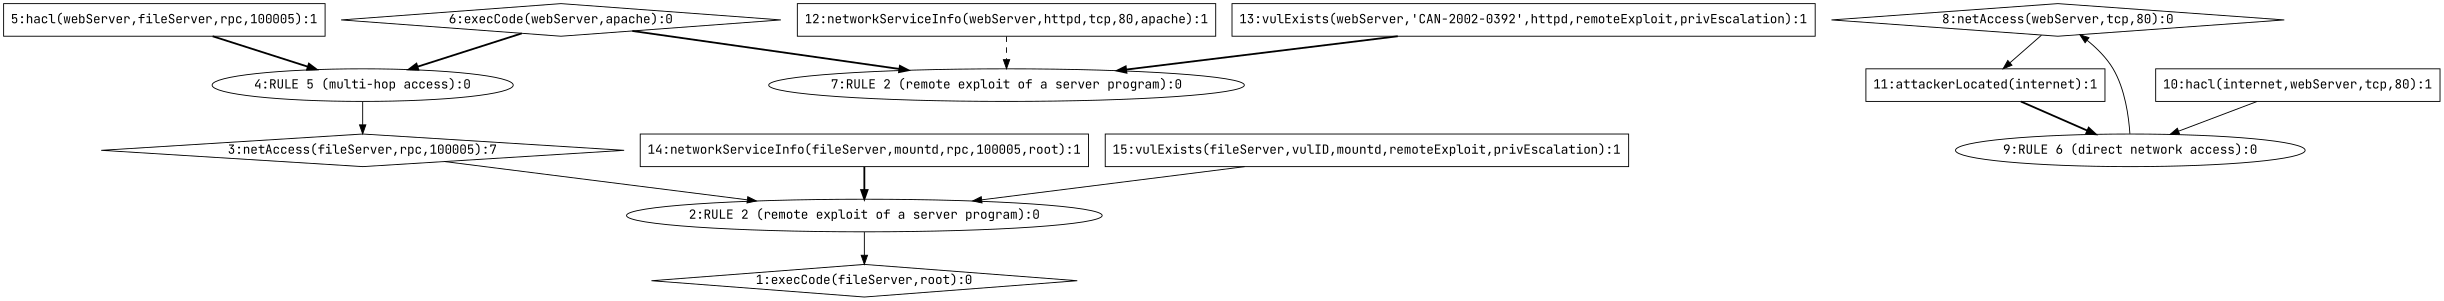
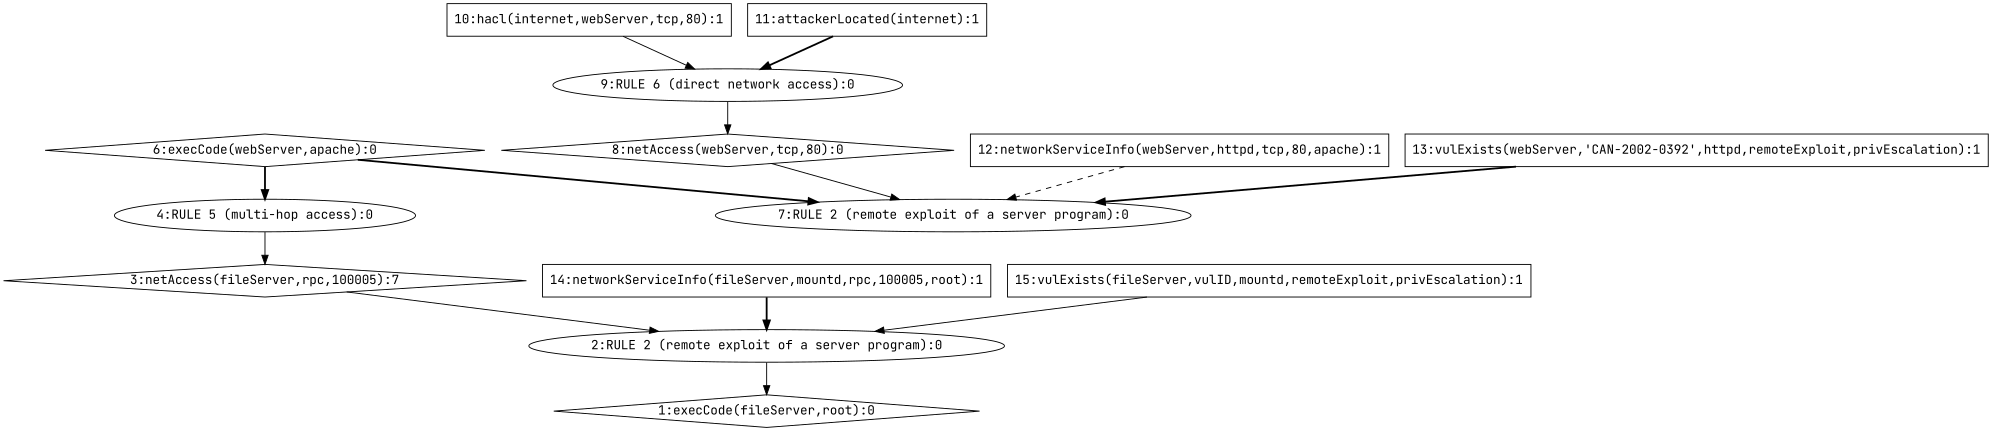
node "5:hacl(webServer,fileServer,rpc,100005):1": removed
edge "8:netAccess(webServer,tcp,80):0" -> "11:attackerLocated(internet):1": now "8:netAccess(webServer,tcp,80):0" -> "7:RULE 2 (remote exploit of a server program):0"
